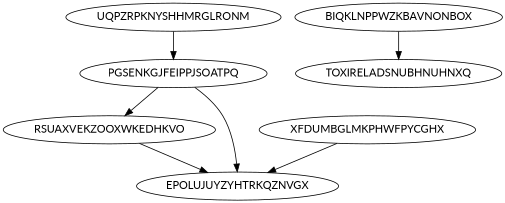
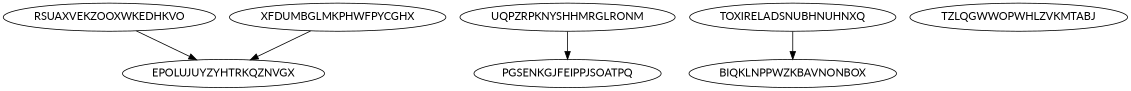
node "TZLQGWWOPWHLZVKMTABJ": added
edge "BIQKLNPPWZKBAVNONBOX" -> "TOXIRELADSNUBHNUHNXQ": reversed
edge "PGSENKGJFEIPPJSOATPQ" -> "RSUAXVEKZOOXWKEDHKVO": removed
edge "PGSENKGJFEIPPJSOATPQ" -> "EPOLUJUYZYHTRKQZNVGX": removed
